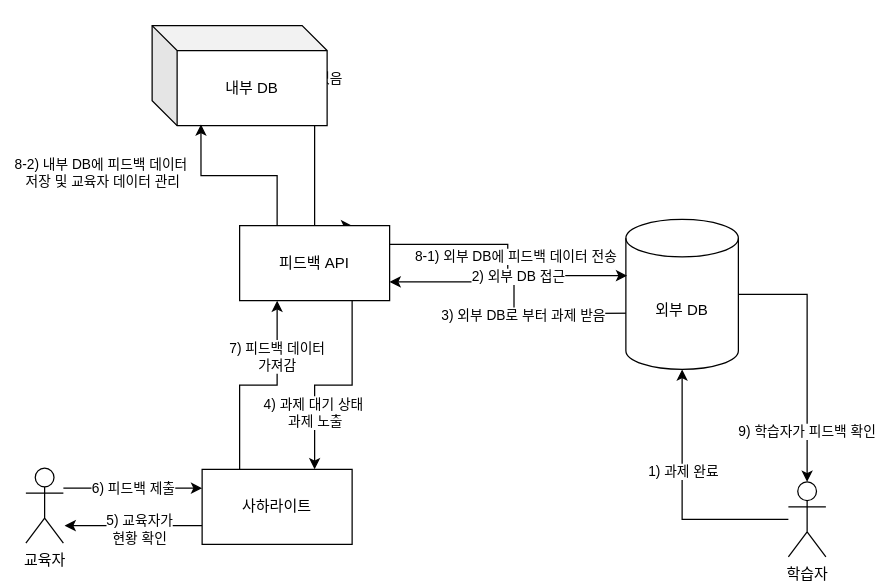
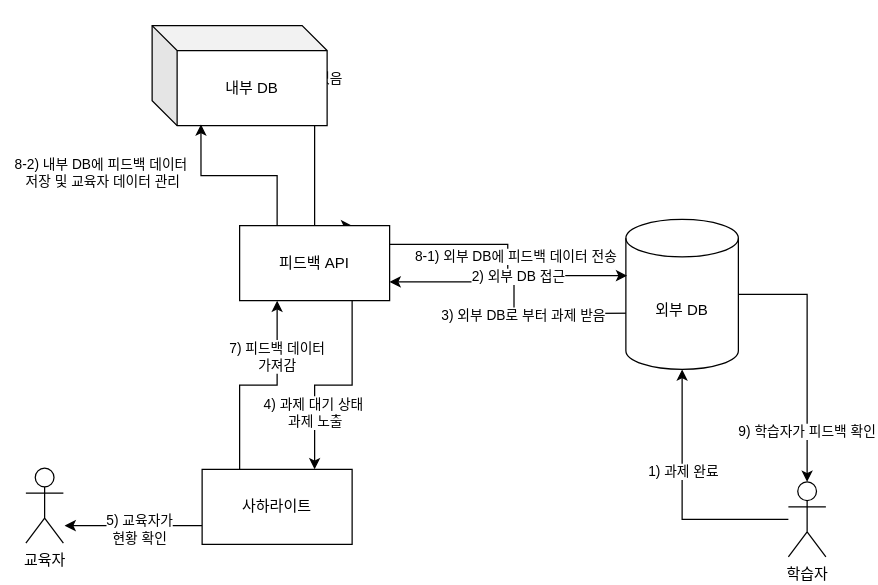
edge "교육자" -> "사하라이트": removed, label "6) 피드백 제출"
